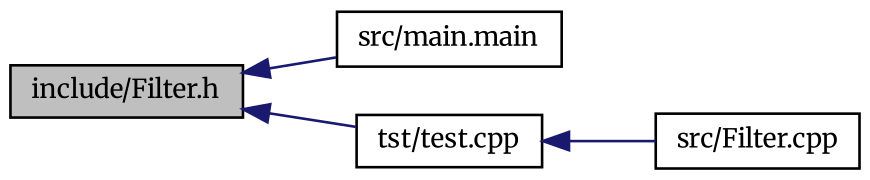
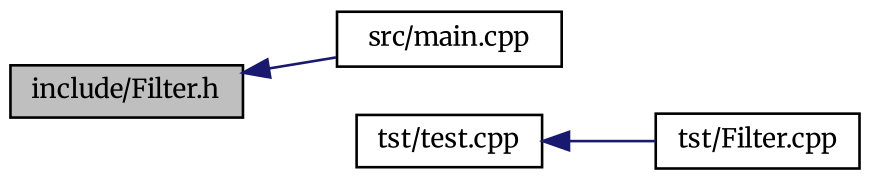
node "src/main.main": label "src/main.main" -> "src/main.cpp"
edge "tst/test.cpp" -> "include/Filter.h": removed
node "src/Filter.cpp": label "src/Filter.cpp" -> "tst/Filter.cpp"
